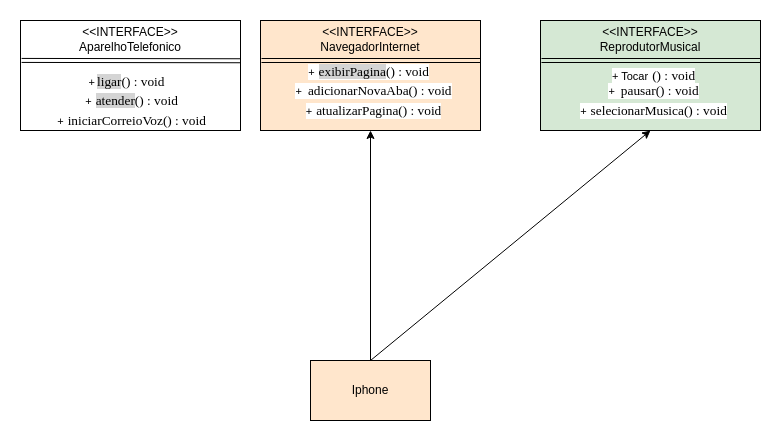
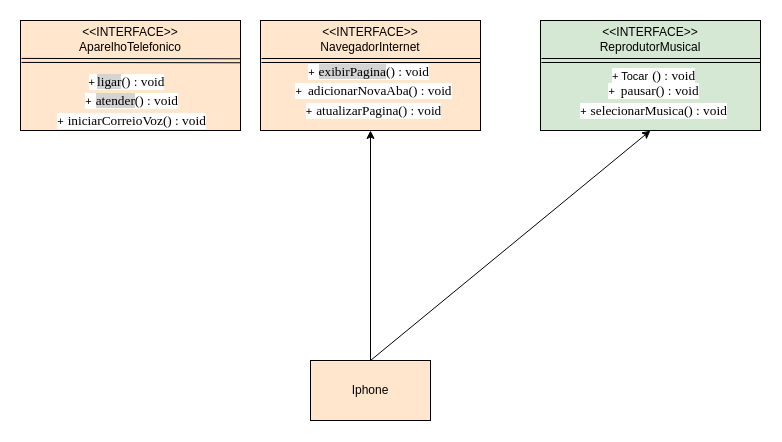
node "<<INTERFACE>> AparelhoTelefonico": fillcolor #ffffff -> #ffe6cc
